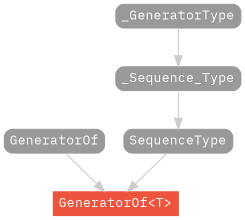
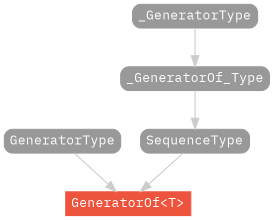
node "_Sequence_Type": label "_Sequence_Type" -> "_GeneratorOf_Type"
node "GeneratorOf": label "GeneratorOf" -> "GeneratorType"
